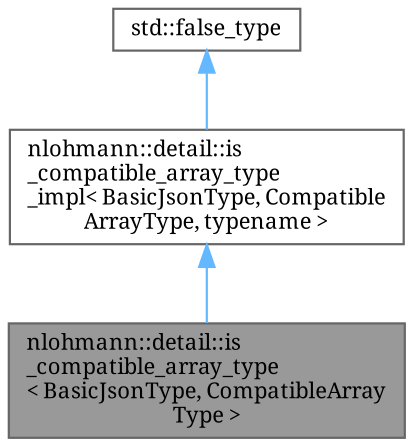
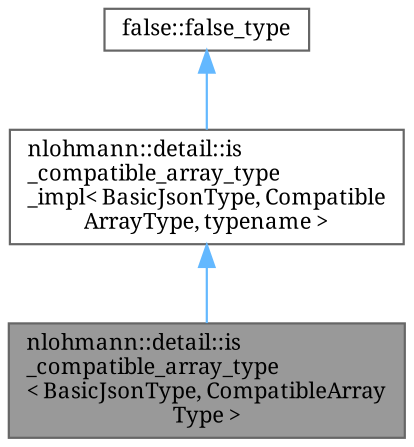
node "std::false_type": label "std::false_type" -> "false::false_type"
